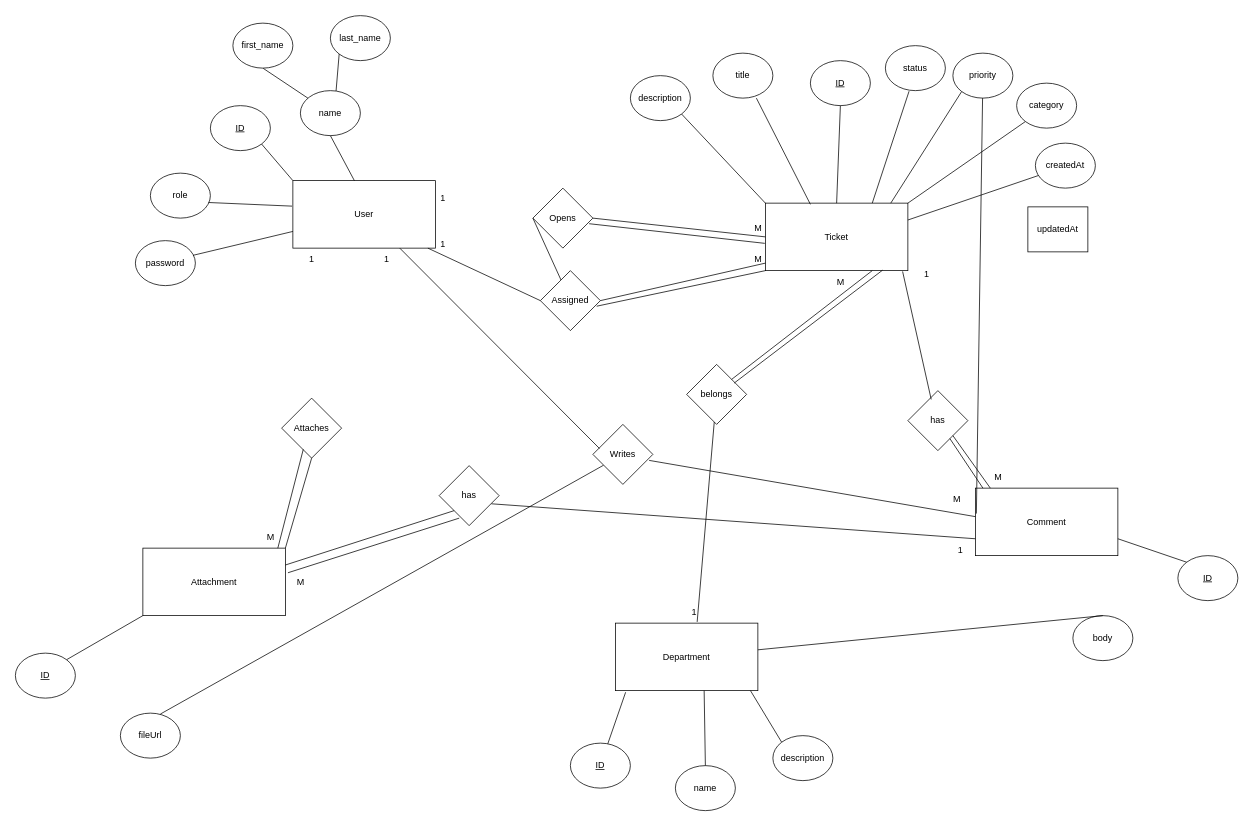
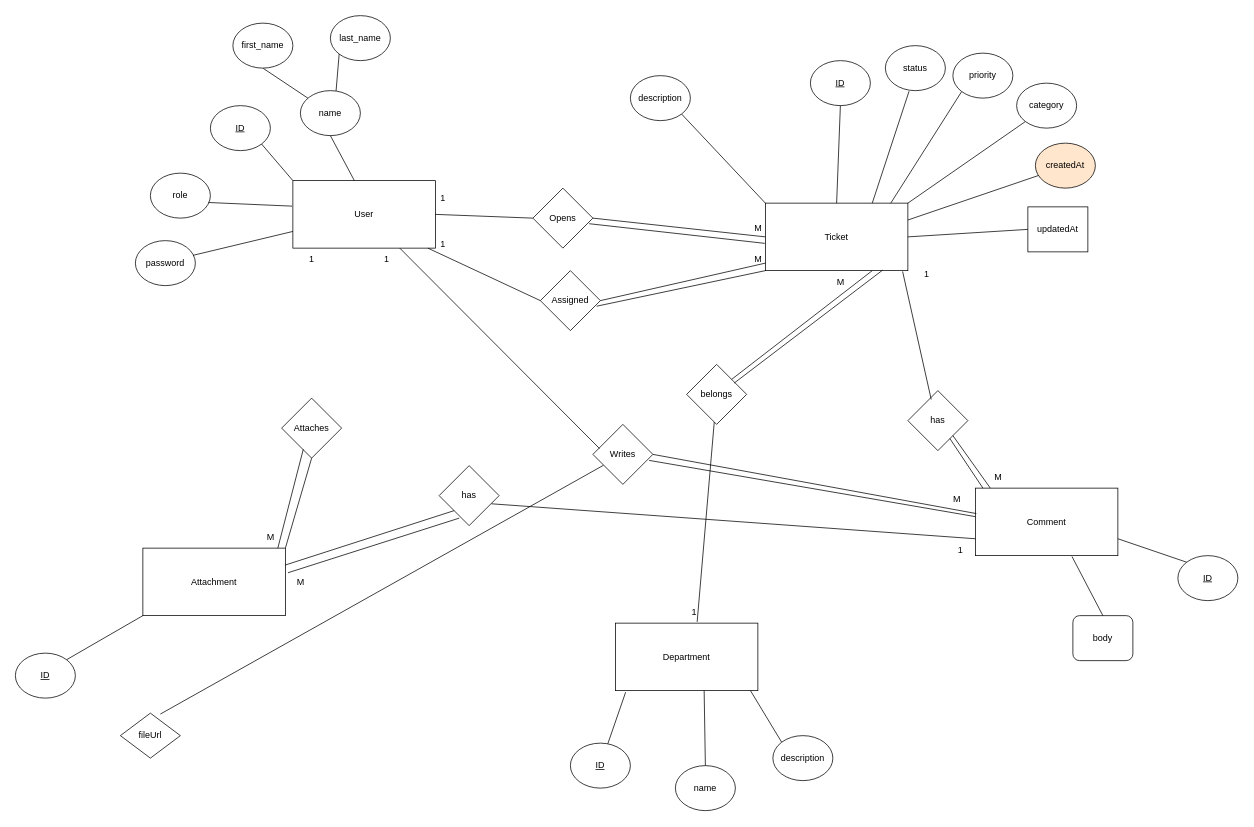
node "title": removed
edge "title" -- "Ticket": removed
node "createdAt": fillcolor #ffffff -> #ffe6cc
edge "updatedAt" -- "Ticket": added
edge "Opens" -- "Assigned": now "Opens" -- "User"
edge "priority" -- "Comment": now "Writes" -- "Comment"
edge "body" -- "Department": now "body" -- "Comment"
node "body": shape ellipse -> rounded rectangle
node "fileUrl": shape ellipse -> diamond
